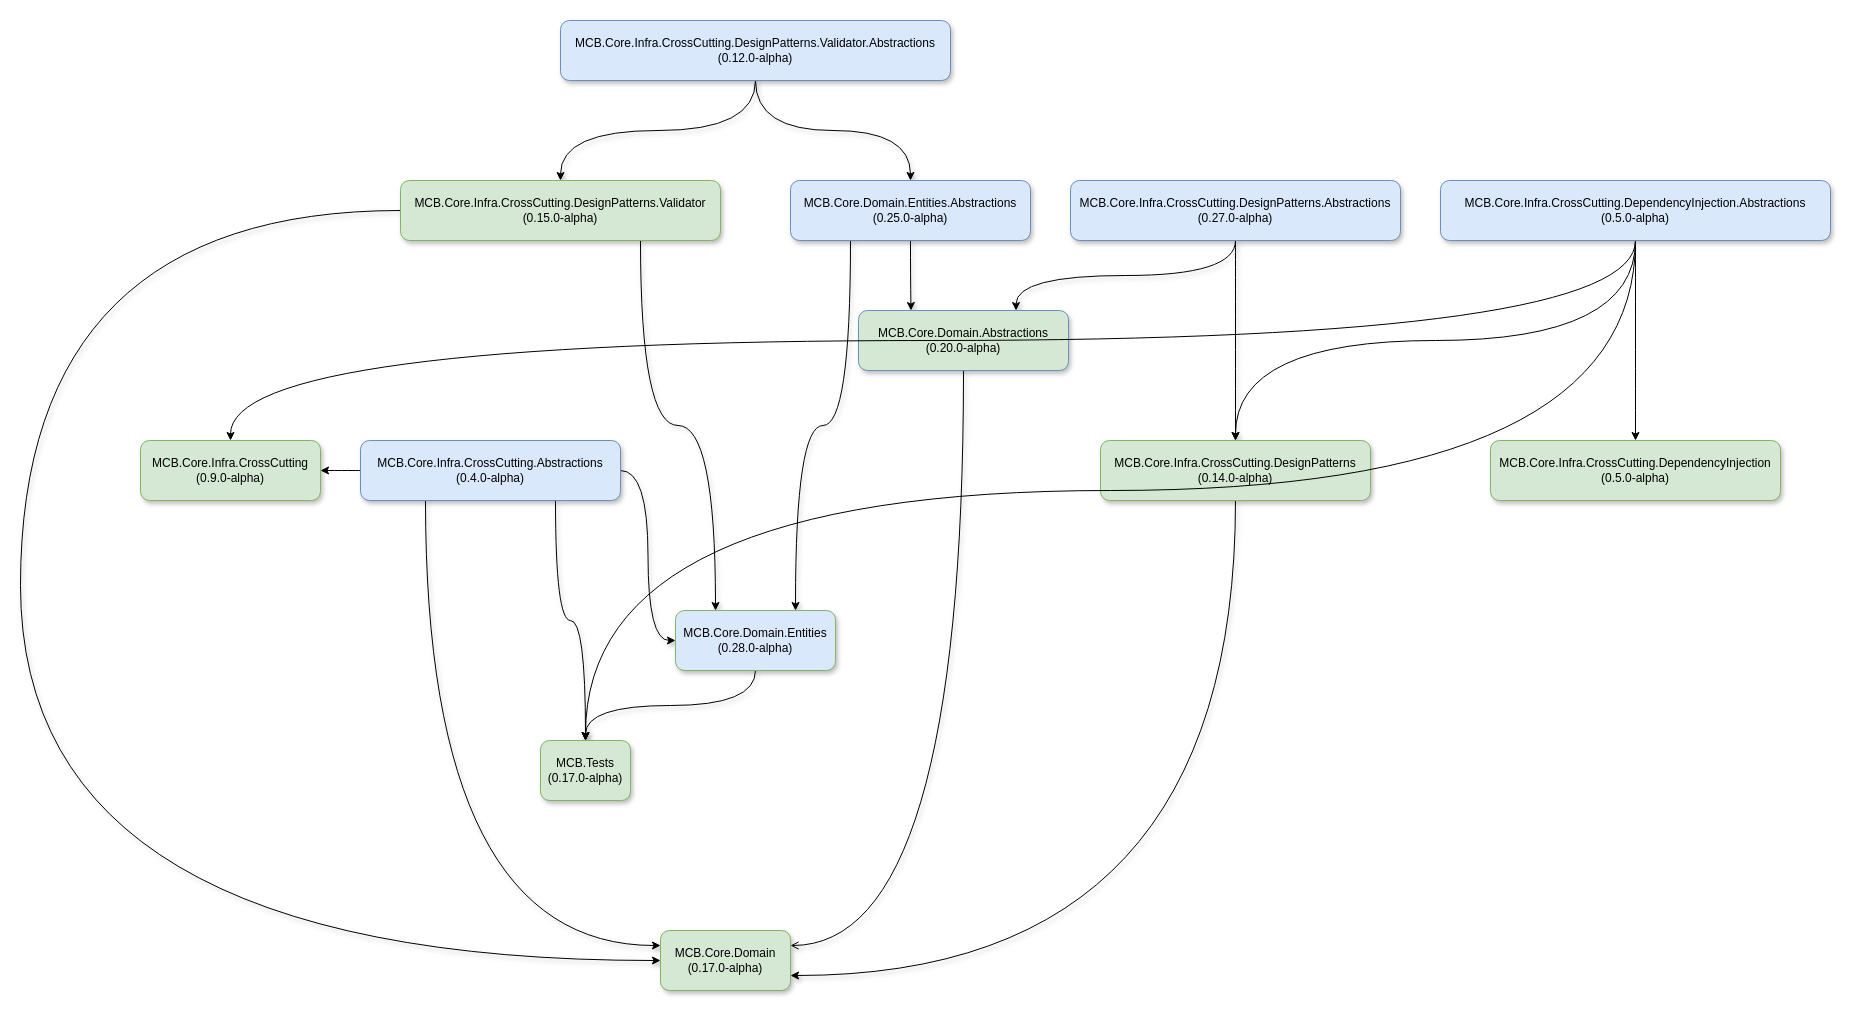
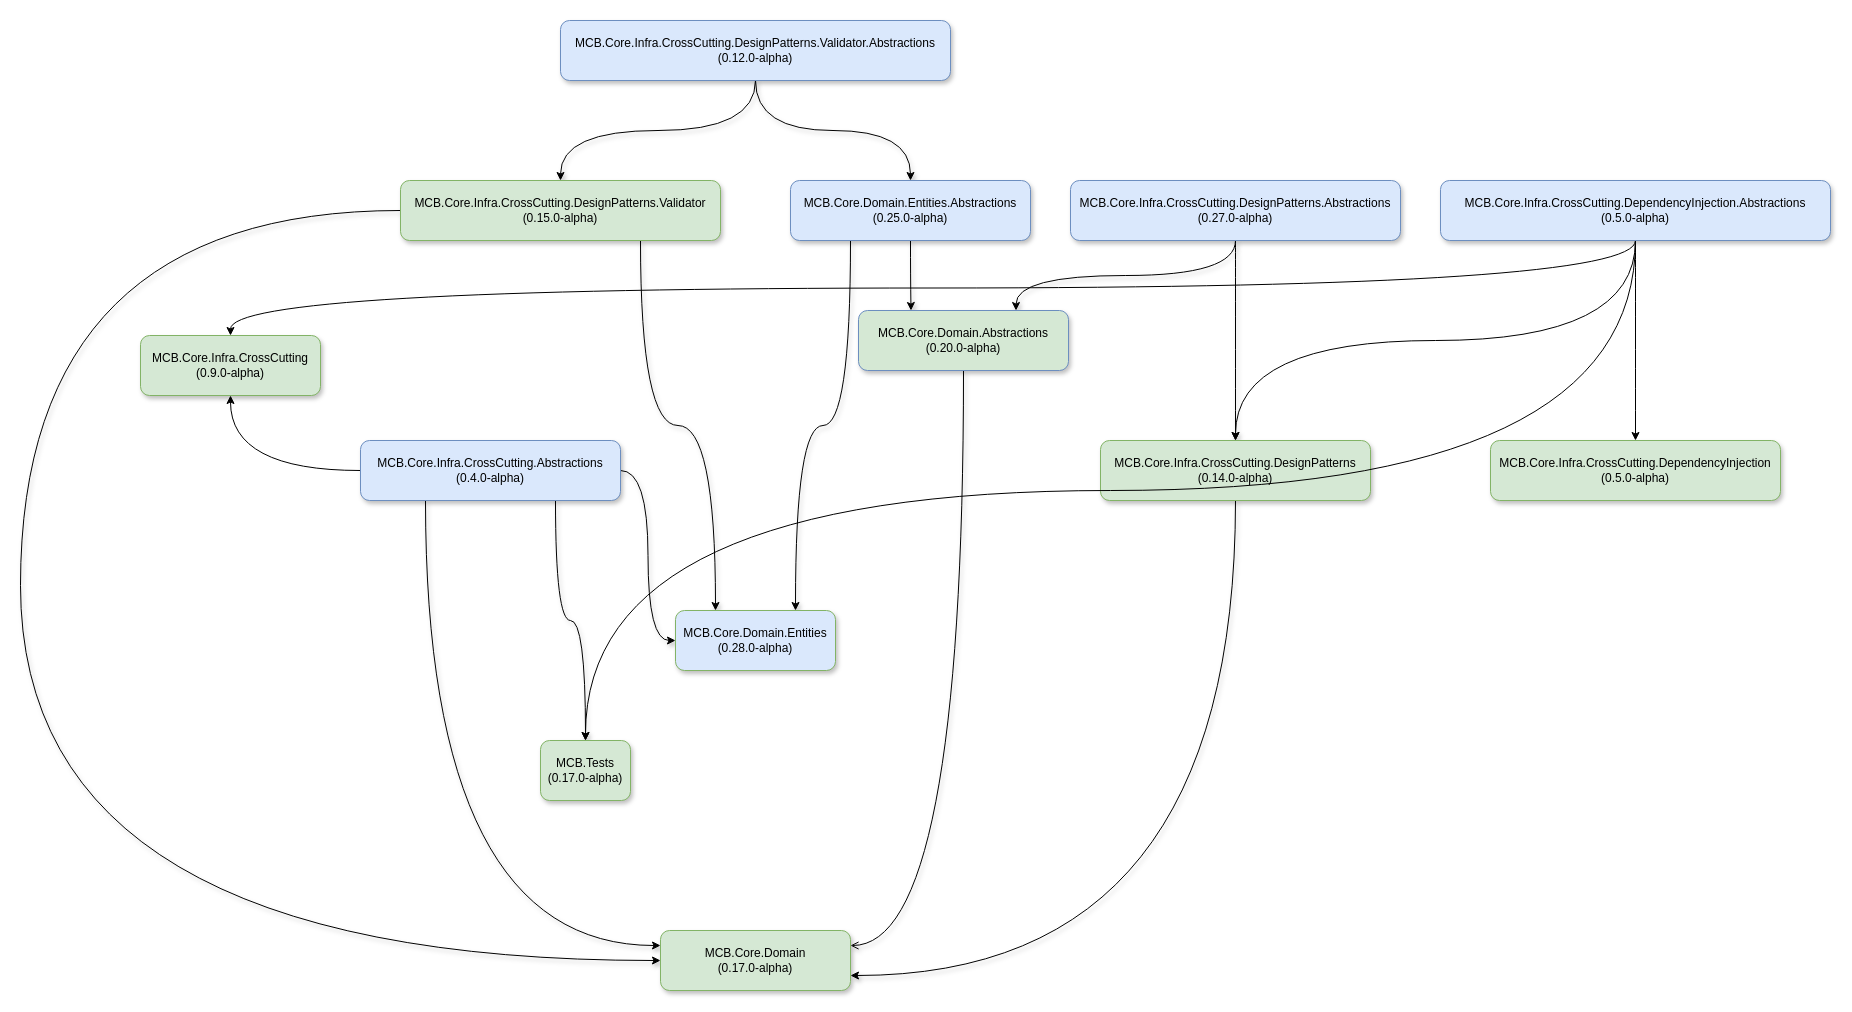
node "MCB.Core.Infra.CrossCutting (0.9.0-alpha)": moved (231, 471) -> (231, 366)
edge "MCB.Core.Domain.Entities (0.28.0-alpha)" -> "MCB.Tests (0.17.0-alpha)": removed
node "MCB.Core.Domain (0.17.0-alpha)": size 130x60 -> 190x60
